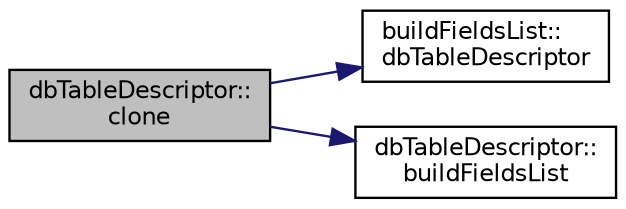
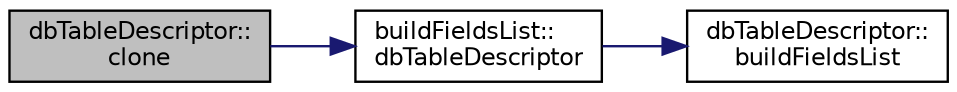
edge "dbTableDescriptor:: clone" -> "dbTableDescriptor:: buildFieldsList": now "buildFieldsList:: dbTableDescriptor" -> "dbTableDescriptor:: buildFieldsList"
